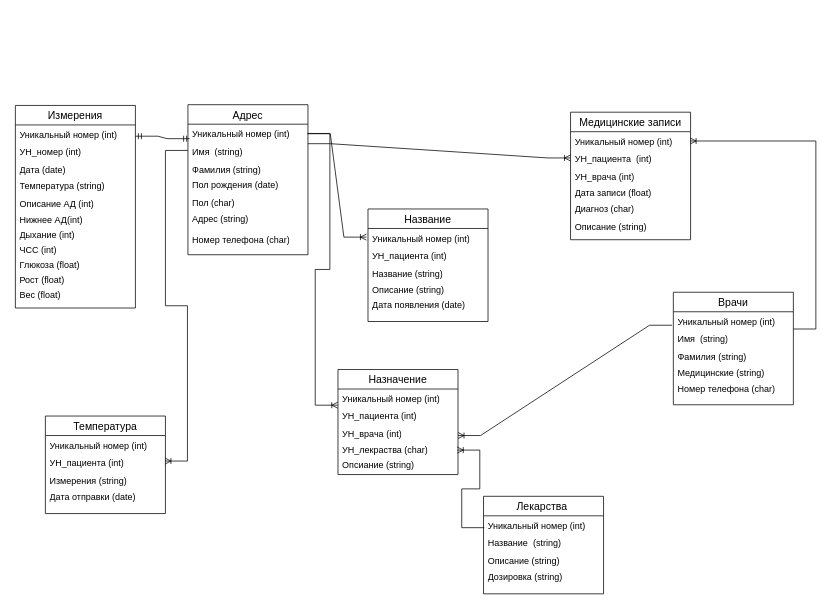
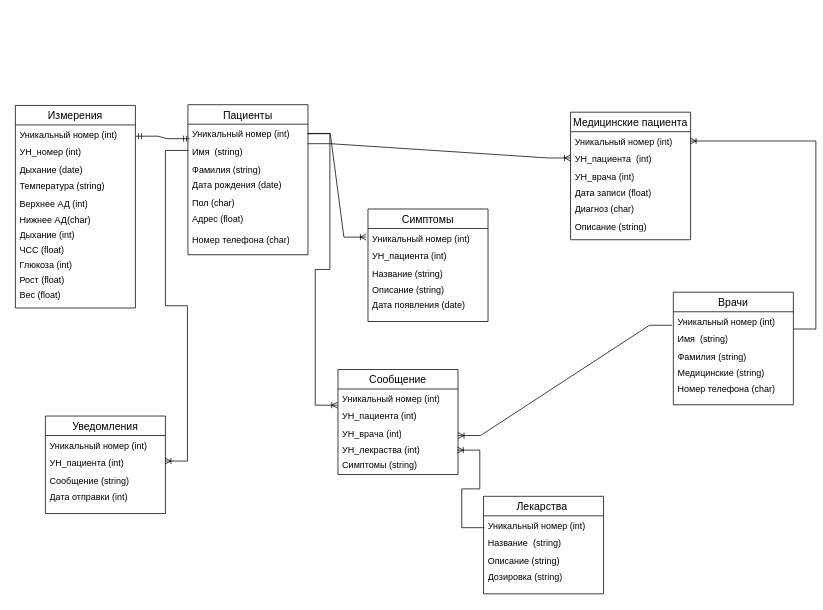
node "Адрес": label "Адрес" -> "Пациенты"
node "Медицинские записи": label "Медицинские записи" -> "Медицинские пациента"
node "Дата (date)": label "Дата (date)" -> "Дыхание (date)"
node "Пол рождения (date)": label "Пол рождения (date)" -> "Дата рождения (date)"
node "Описание АД (int)": label "Описание АД (int)" -> "Верхнее АД (int)"
node "Название": label "Название" -> "Симптомы"
node "Нижнее АД(int)": label "Нижнее АД(int)" -> "Нижнее АД(char)"
node "Адрес (string)": label "Адрес (string)" -> "Адрес (float)"
node "ЧСС (int)": label "ЧСС (int)" -> "ЧСС (float)"
node "Глюкоза (float)": label "Глюкоза (float)" -> "Глюкоза (int)"
node "Назначение": label "Назначение" -> "Сообщение"
node "Температура": label "Температура" -> "Уведомления"
node "УН_лекраства (char)": label "УН_лекраства (char)" -> "УН_лекраства (int)"
node "Опсиание (string)": label "Опсиание (string)" -> "Симптомы (string)"
node "Измерения (string)": label "Измерения (string)" -> "Сообщение (string)"
node "Дата отправки (date)": label "Дата отправки (date)" -> "Дата отправки (int)"
